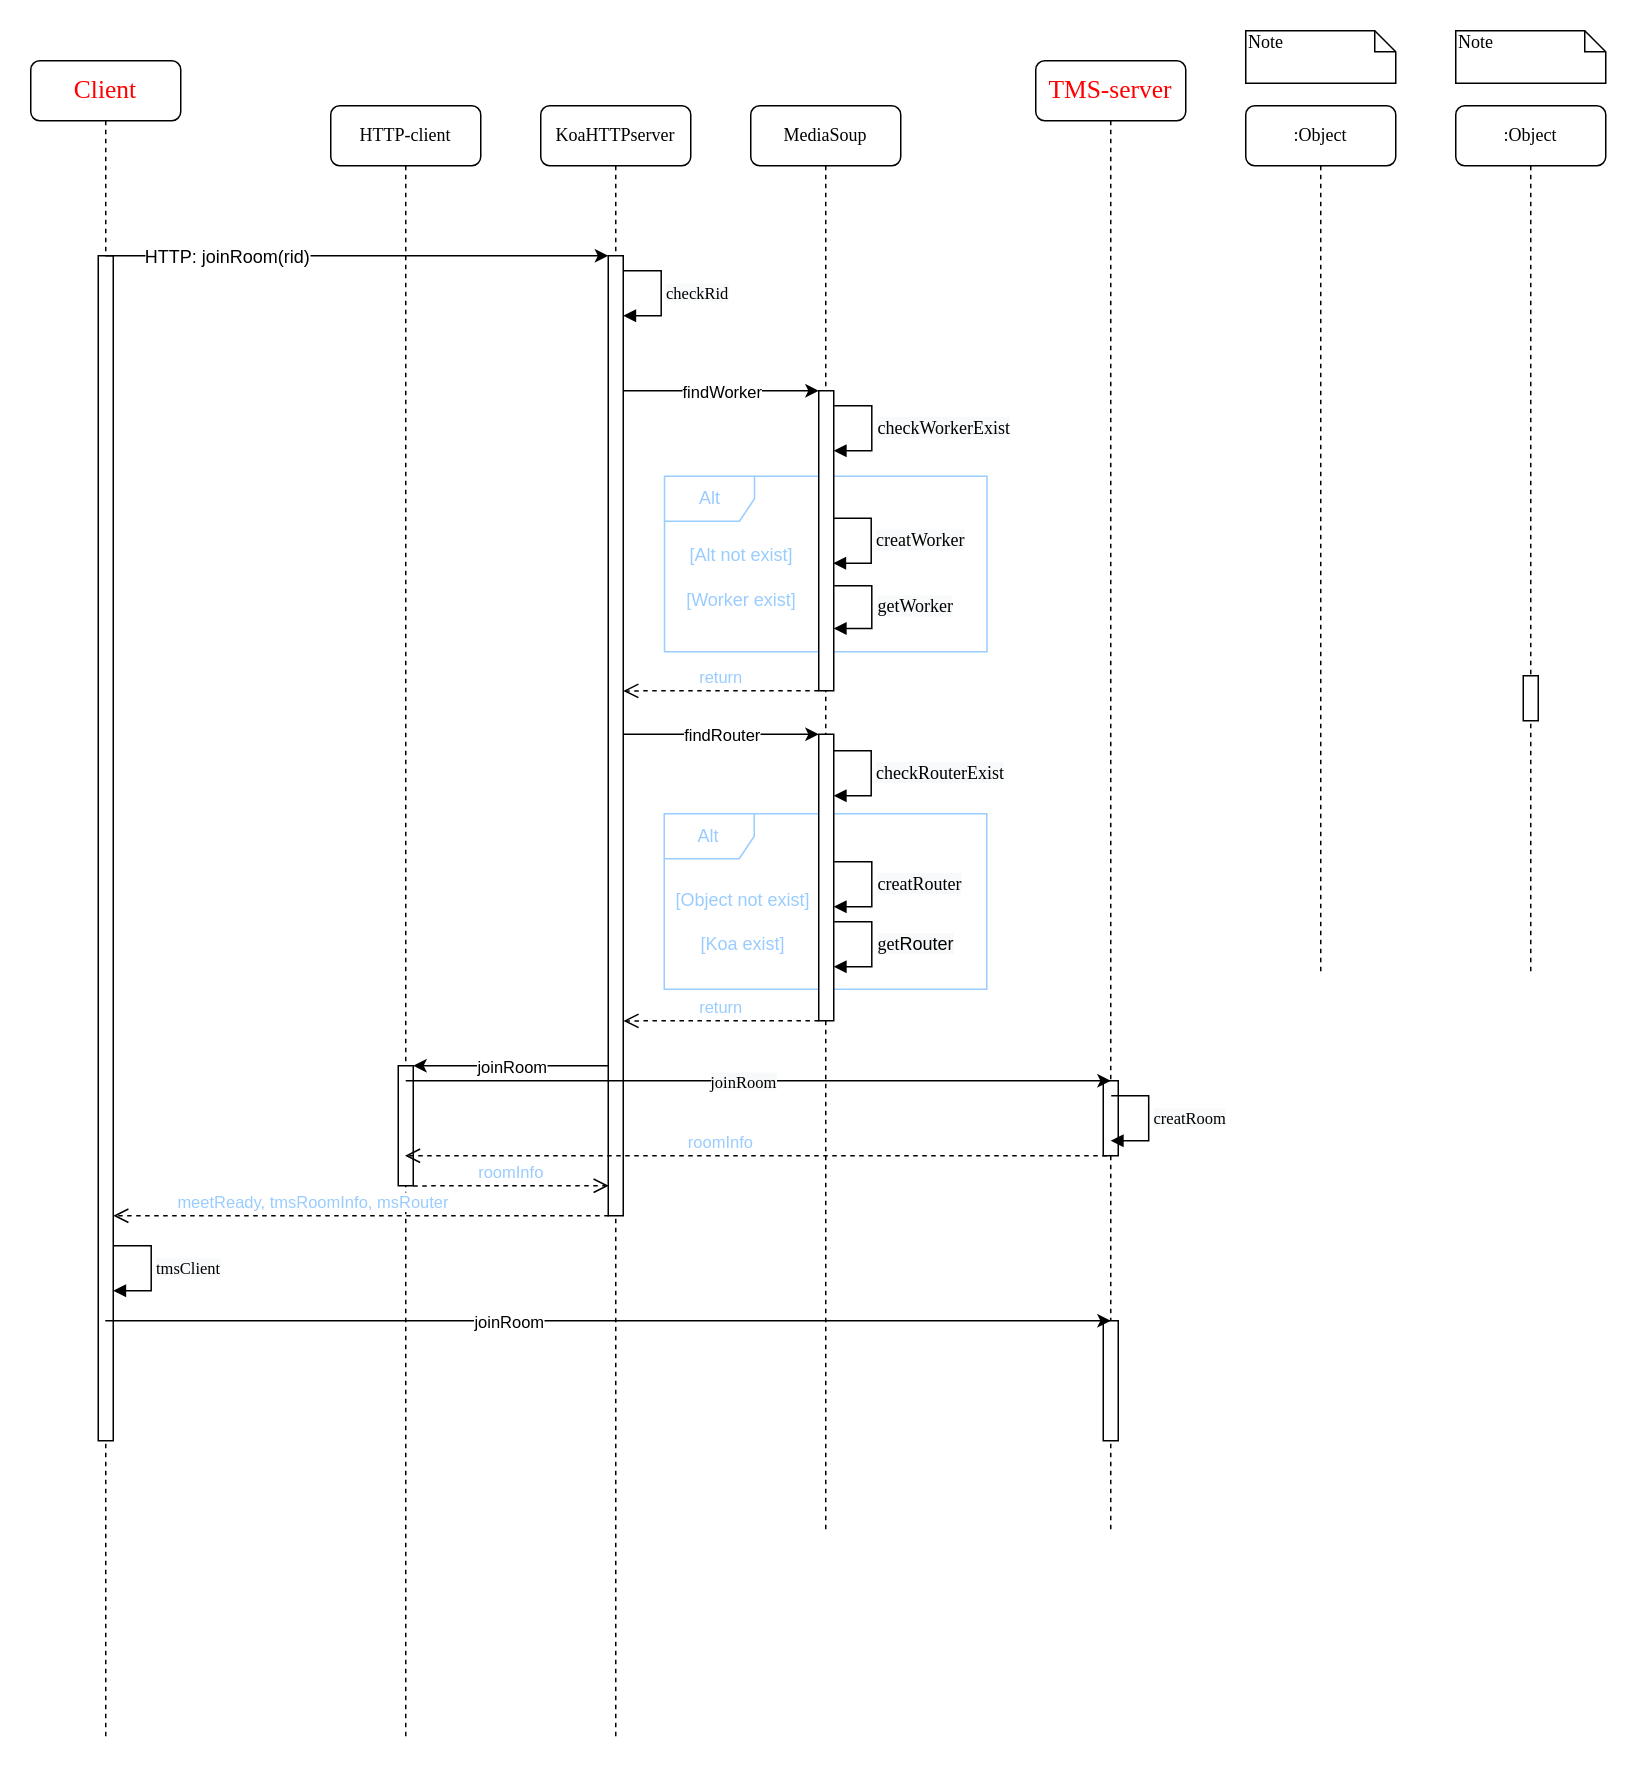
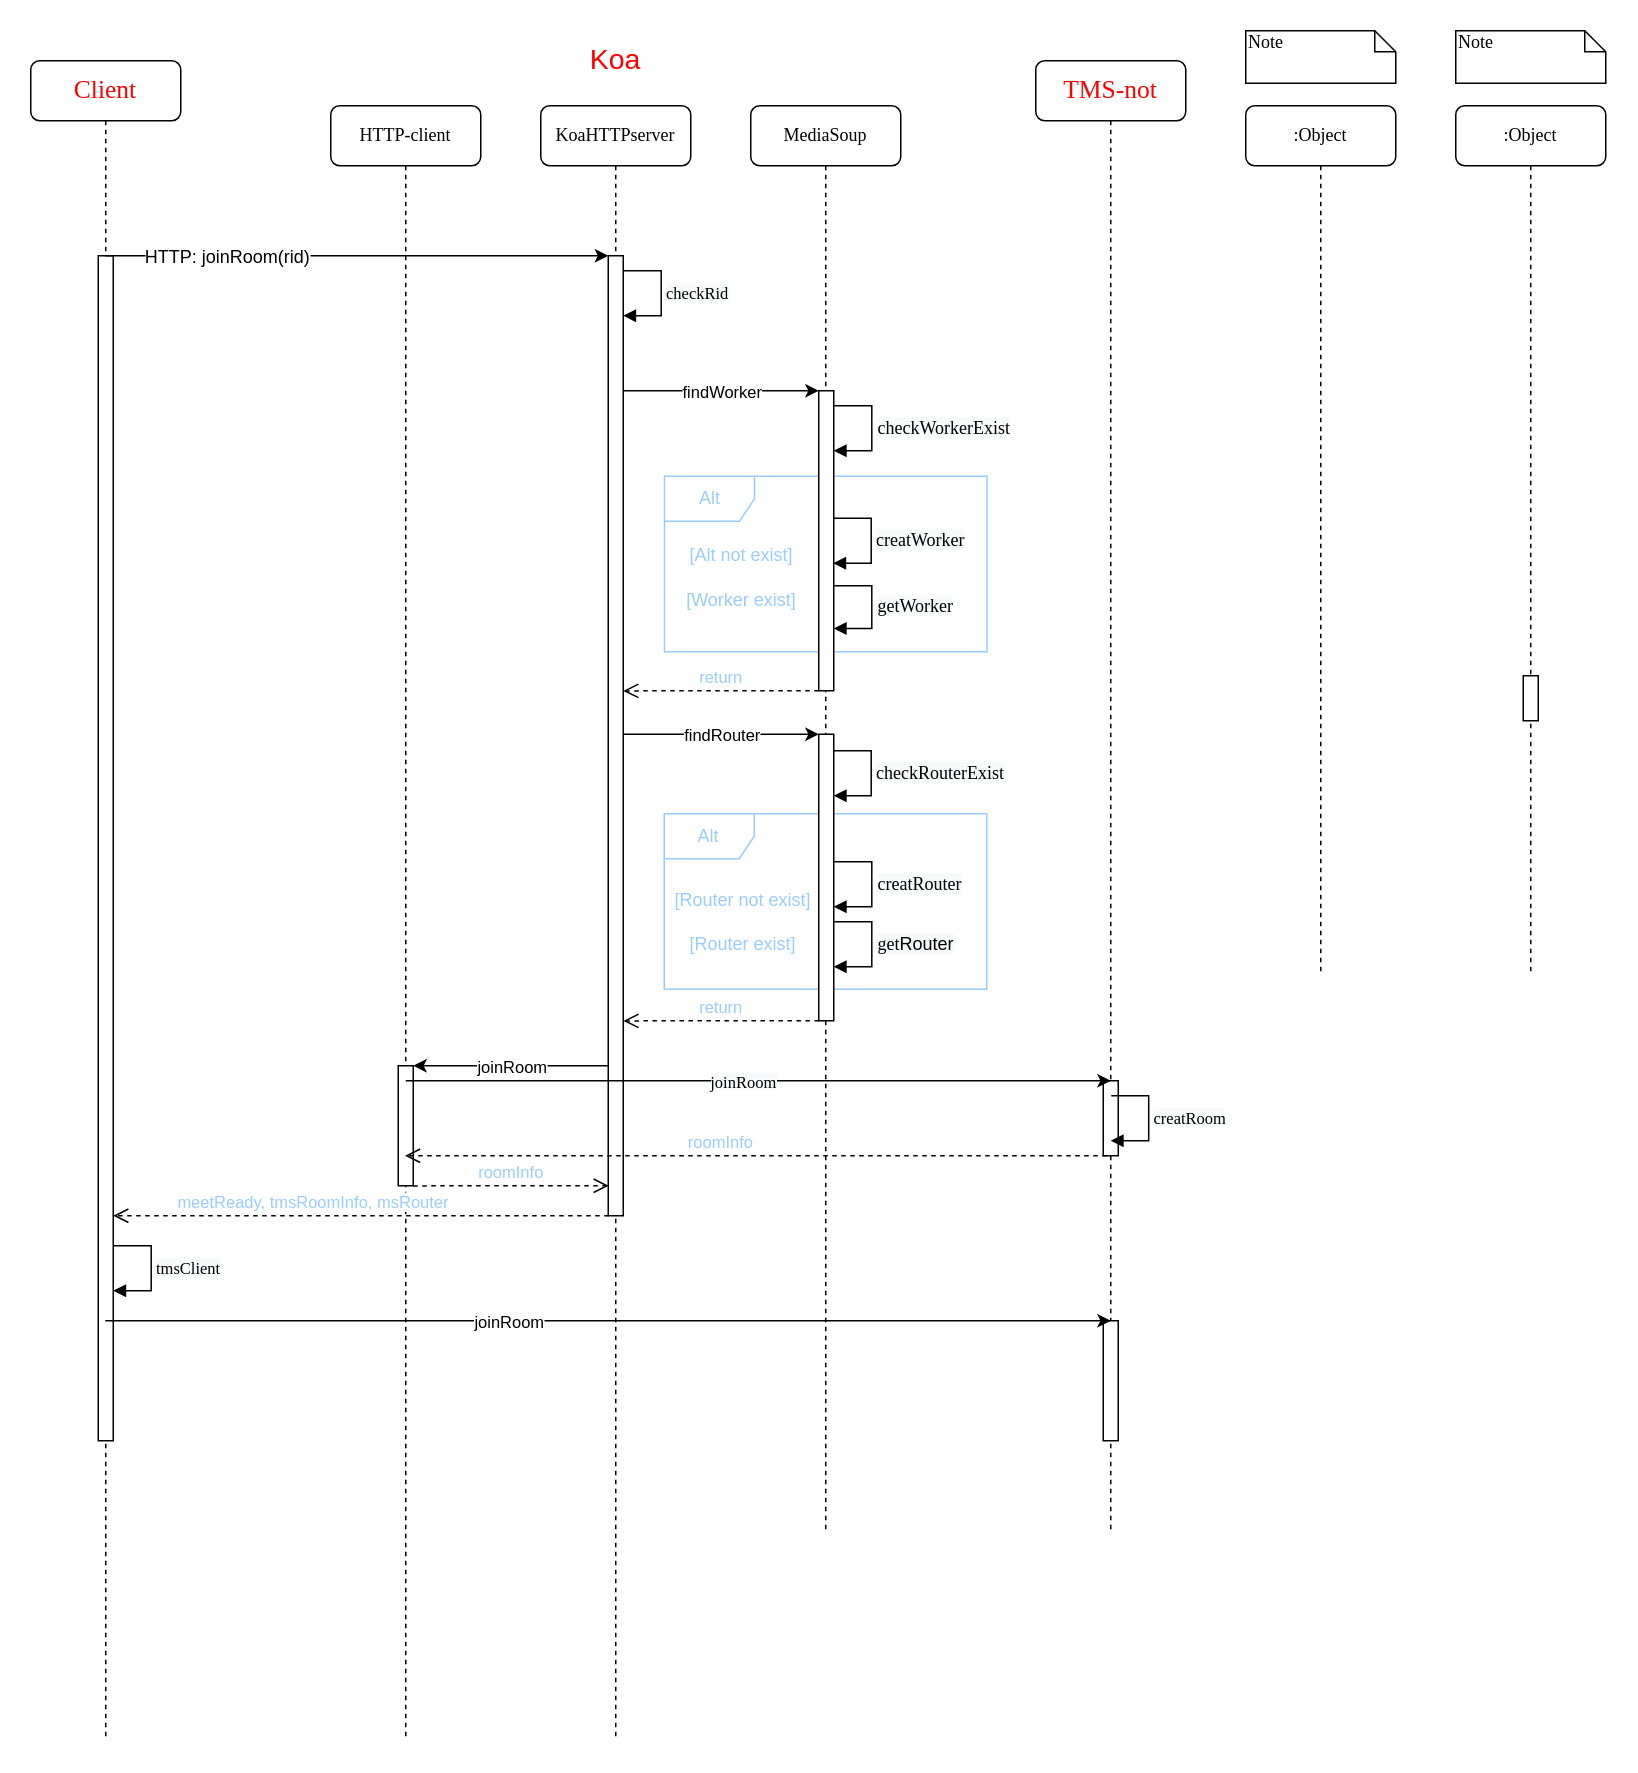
node "Koa": added
node "TMS-server": label "TMS-server" -> "TMS-not"
node "[Object not exist]": label "[Object not exist]" -> "[Router not exist]"
node "[Koa exist]": label "[Koa exist]" -> "[Router exist]"
